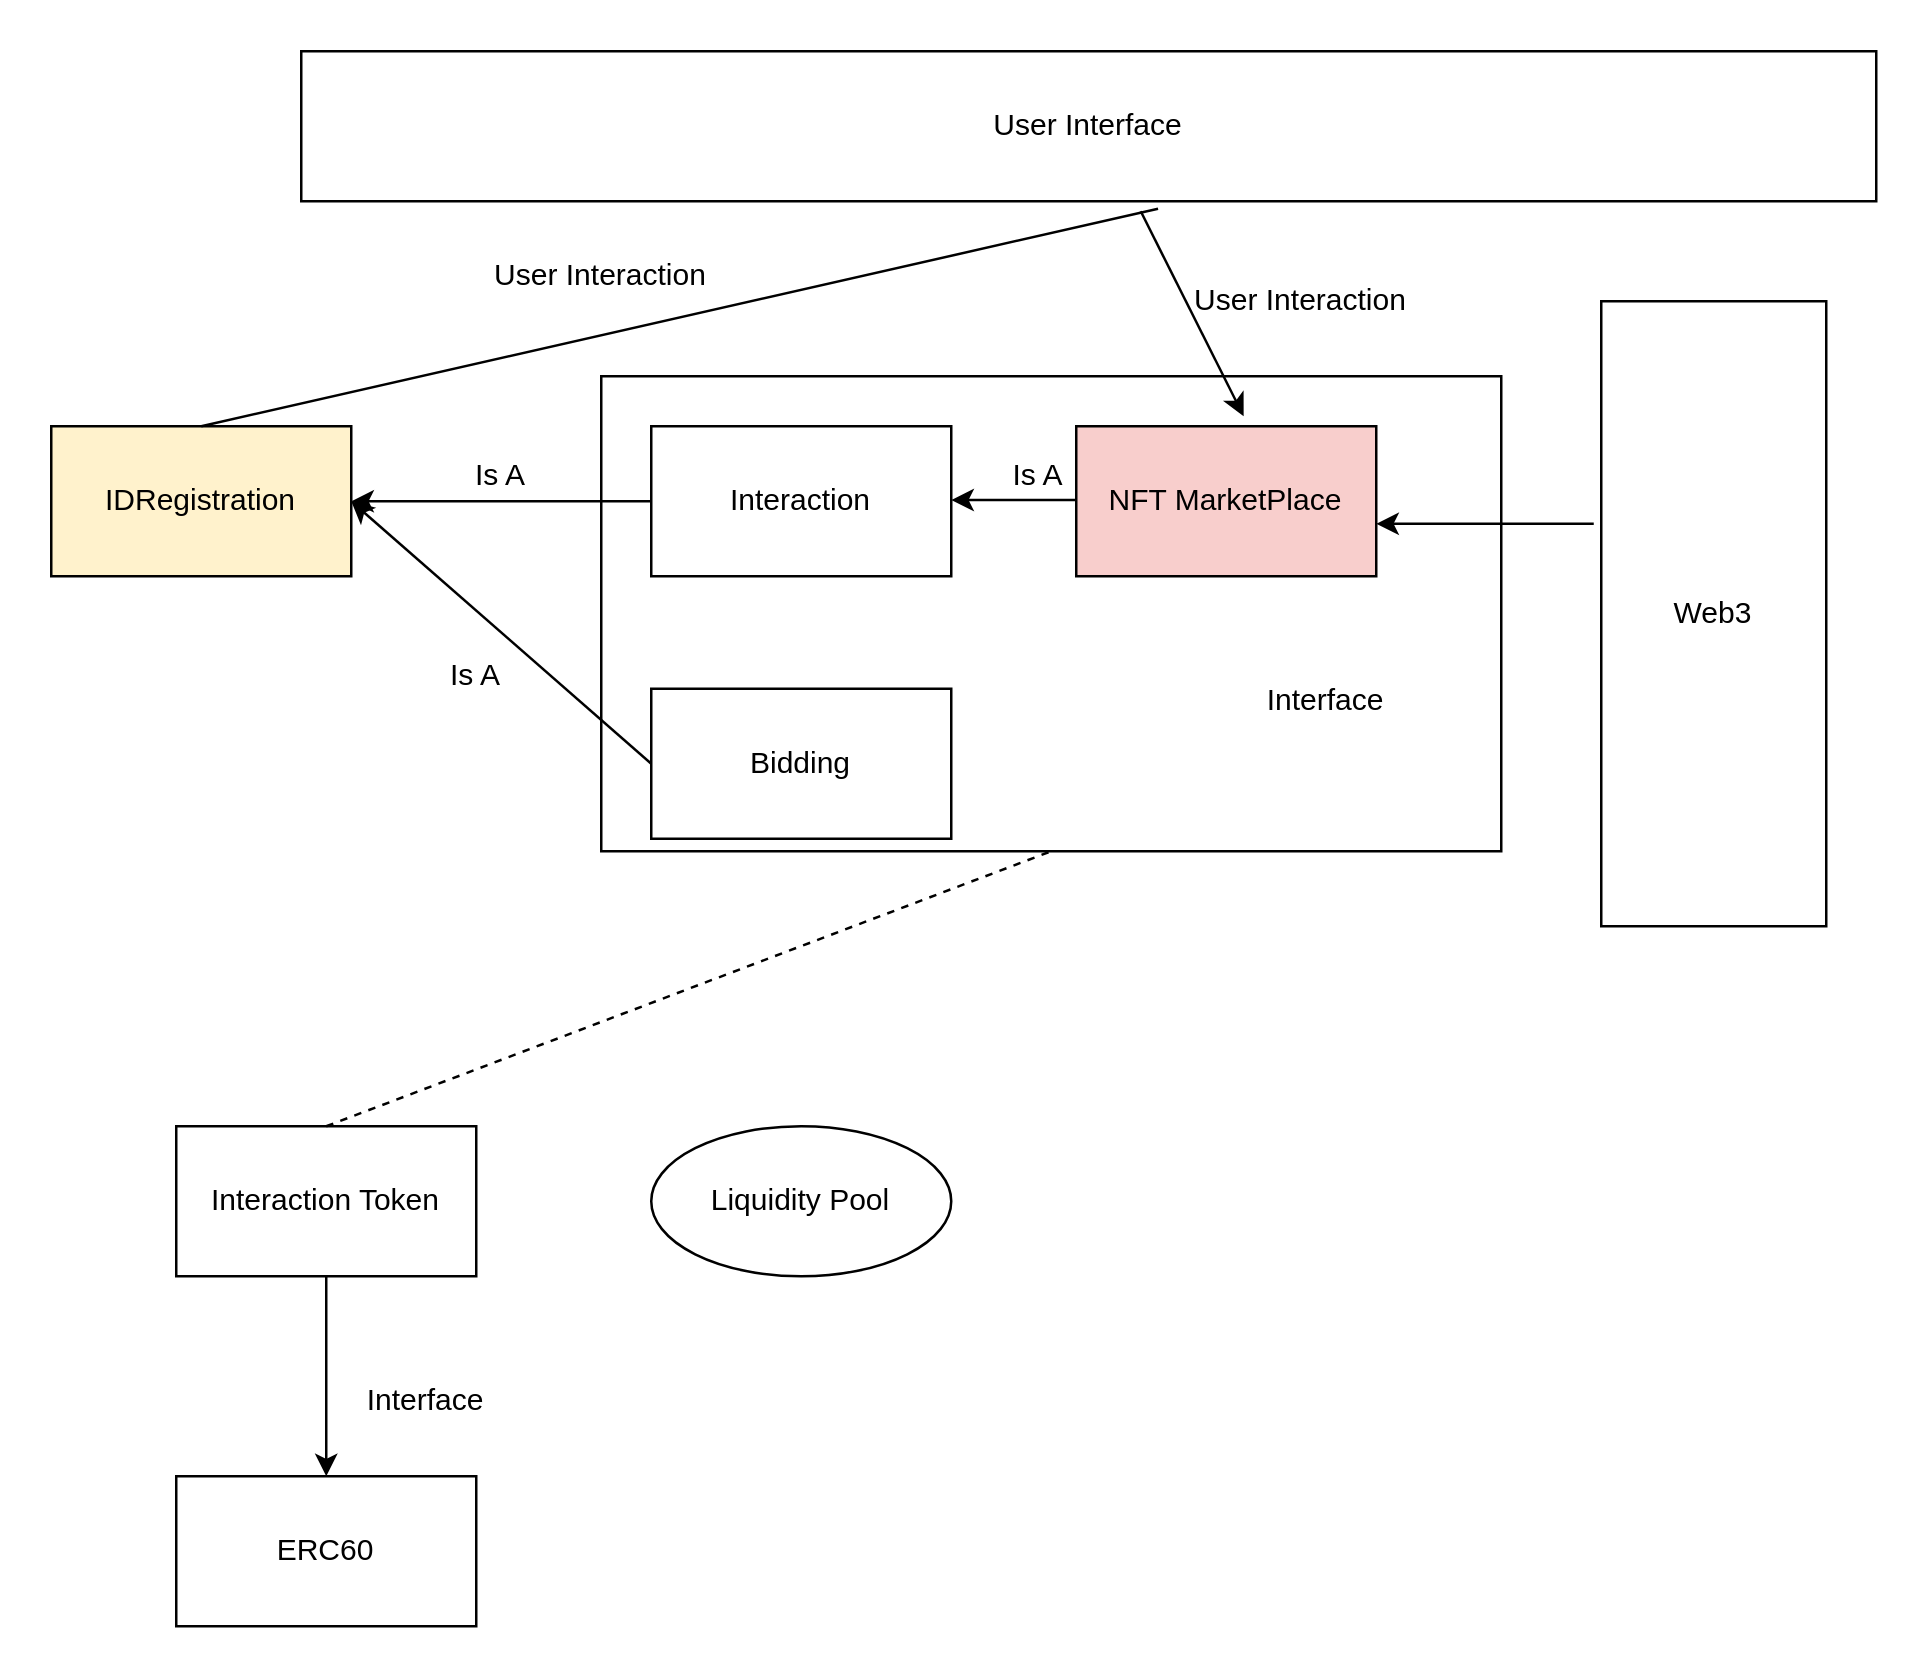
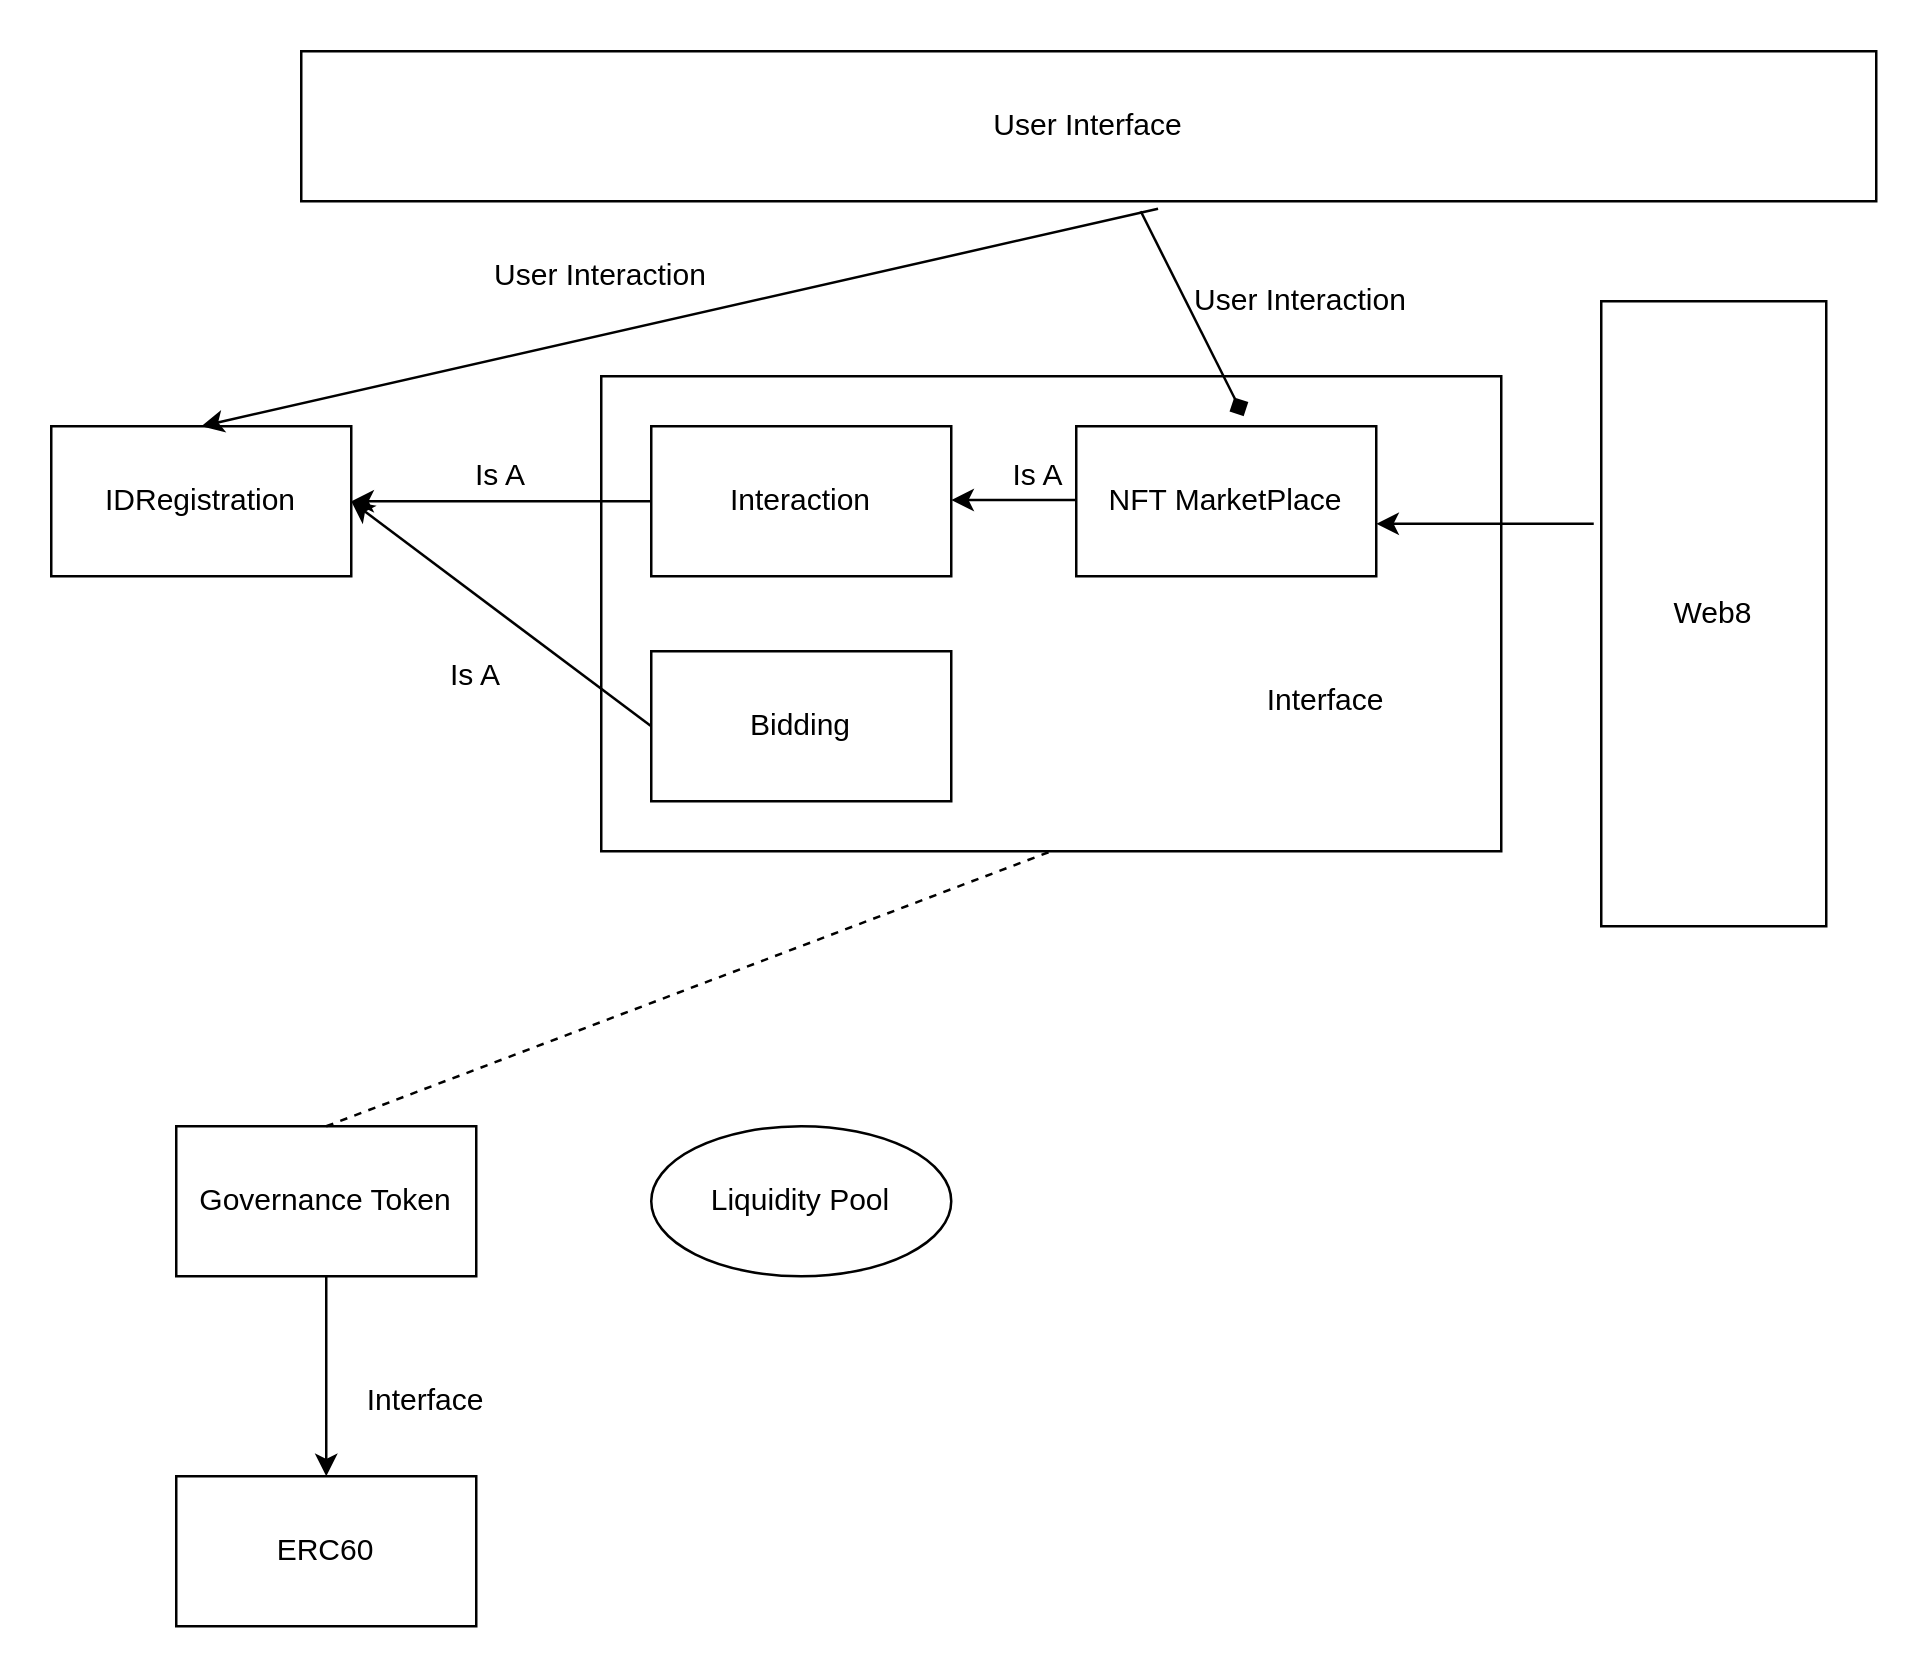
edge "User Interface" -> "NFT MarketPlace": arrowhead classic -> diamond
edge "User Interface" -- "IDRegistration": arrowhead none -> classic
node "IDRegistration": fillcolor #fff2cc -> #ffffff
node "NFT MarketPlace": fillcolor #f8cecc -> #ffffff
node "Web3": label "Web3" -> "Web8"
node "Bidding": moved (801, 764) -> (801, 726)
node "Interaction Token": label "Interaction Token" -> "Governance Token"
